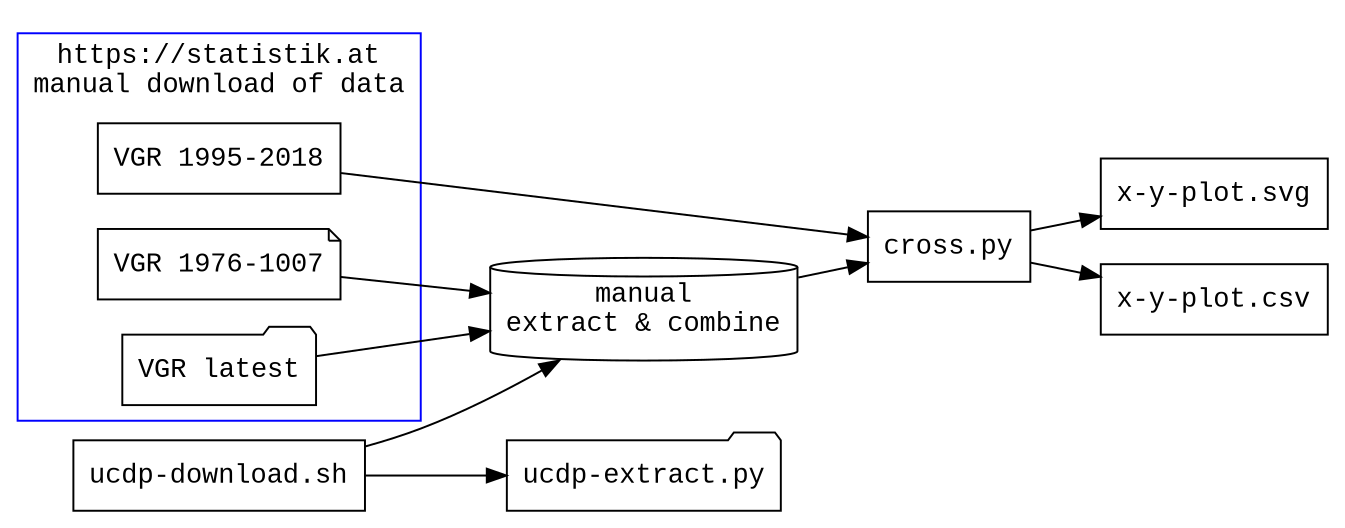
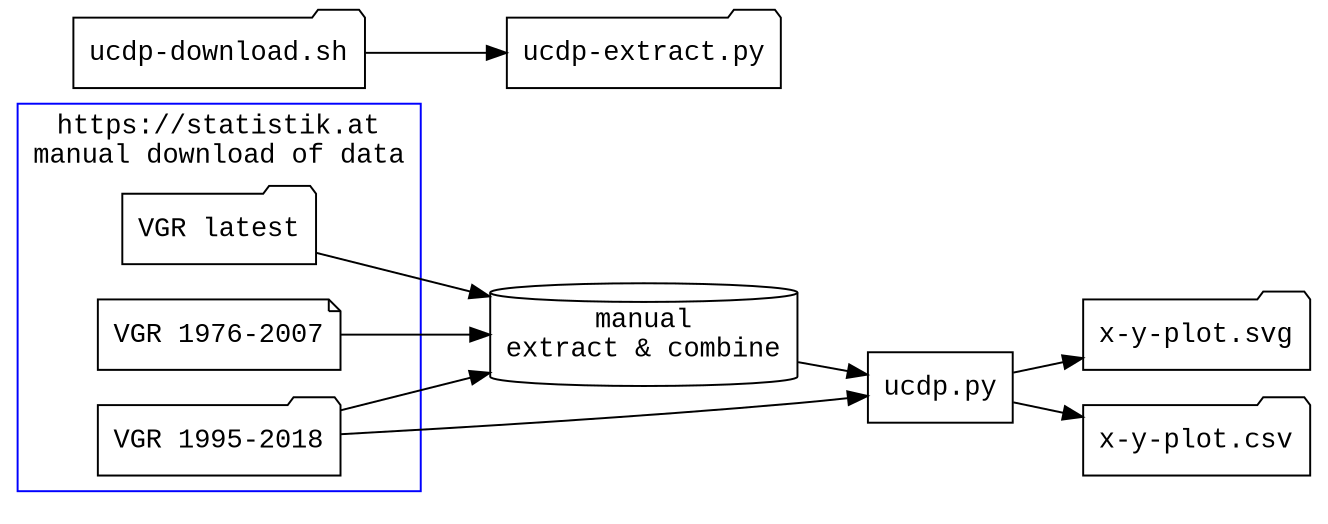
node "VGR 1995-2018": shape box -> folder
node "x-y-plot.svg": shape box -> folder
node "cross.py": label "cross.py" -> "ucdp.py"
node "VGR 1976-1007": label "VGR 1976-1007" -> "VGR 1976-2007"
node "x-y-plot.csv": shape box -> folder
edge "ucdp-download.sh" -> "manual extract & combine": now "VGR 1995-2018" -> "manual extract & combine"
node "ucdp-download.sh": shape box -> folder
